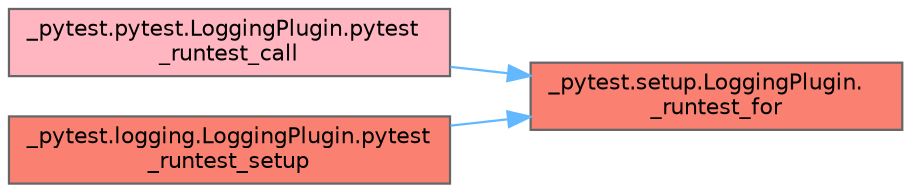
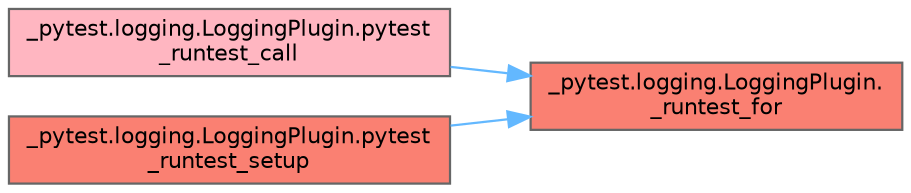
node "_pytest.pytest.LoggingPlugin.pytest _runtest_call": label "_pytest.pytest.LoggingPlugin.pytest _runtest_call" -> "_pytest.logging.LoggingPlugin.pytest _runtest_call"
node "_pytest.setup.LoggingPlugin. _runtest_for": label "_pytest.setup.LoggingPlugin. _runtest_for" -> "_pytest.logging.LoggingPlugin. _runtest_for"
